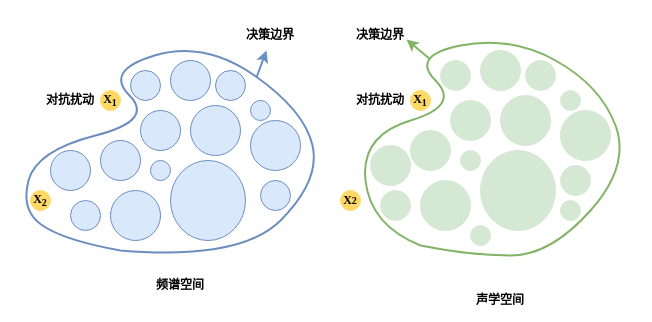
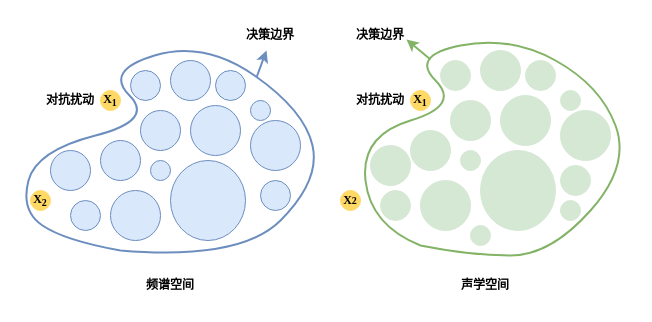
node "频谱空间": moved (181, 286) -> (171, 286)
node "声学空间": moved (501, 301) -> (486, 286)
